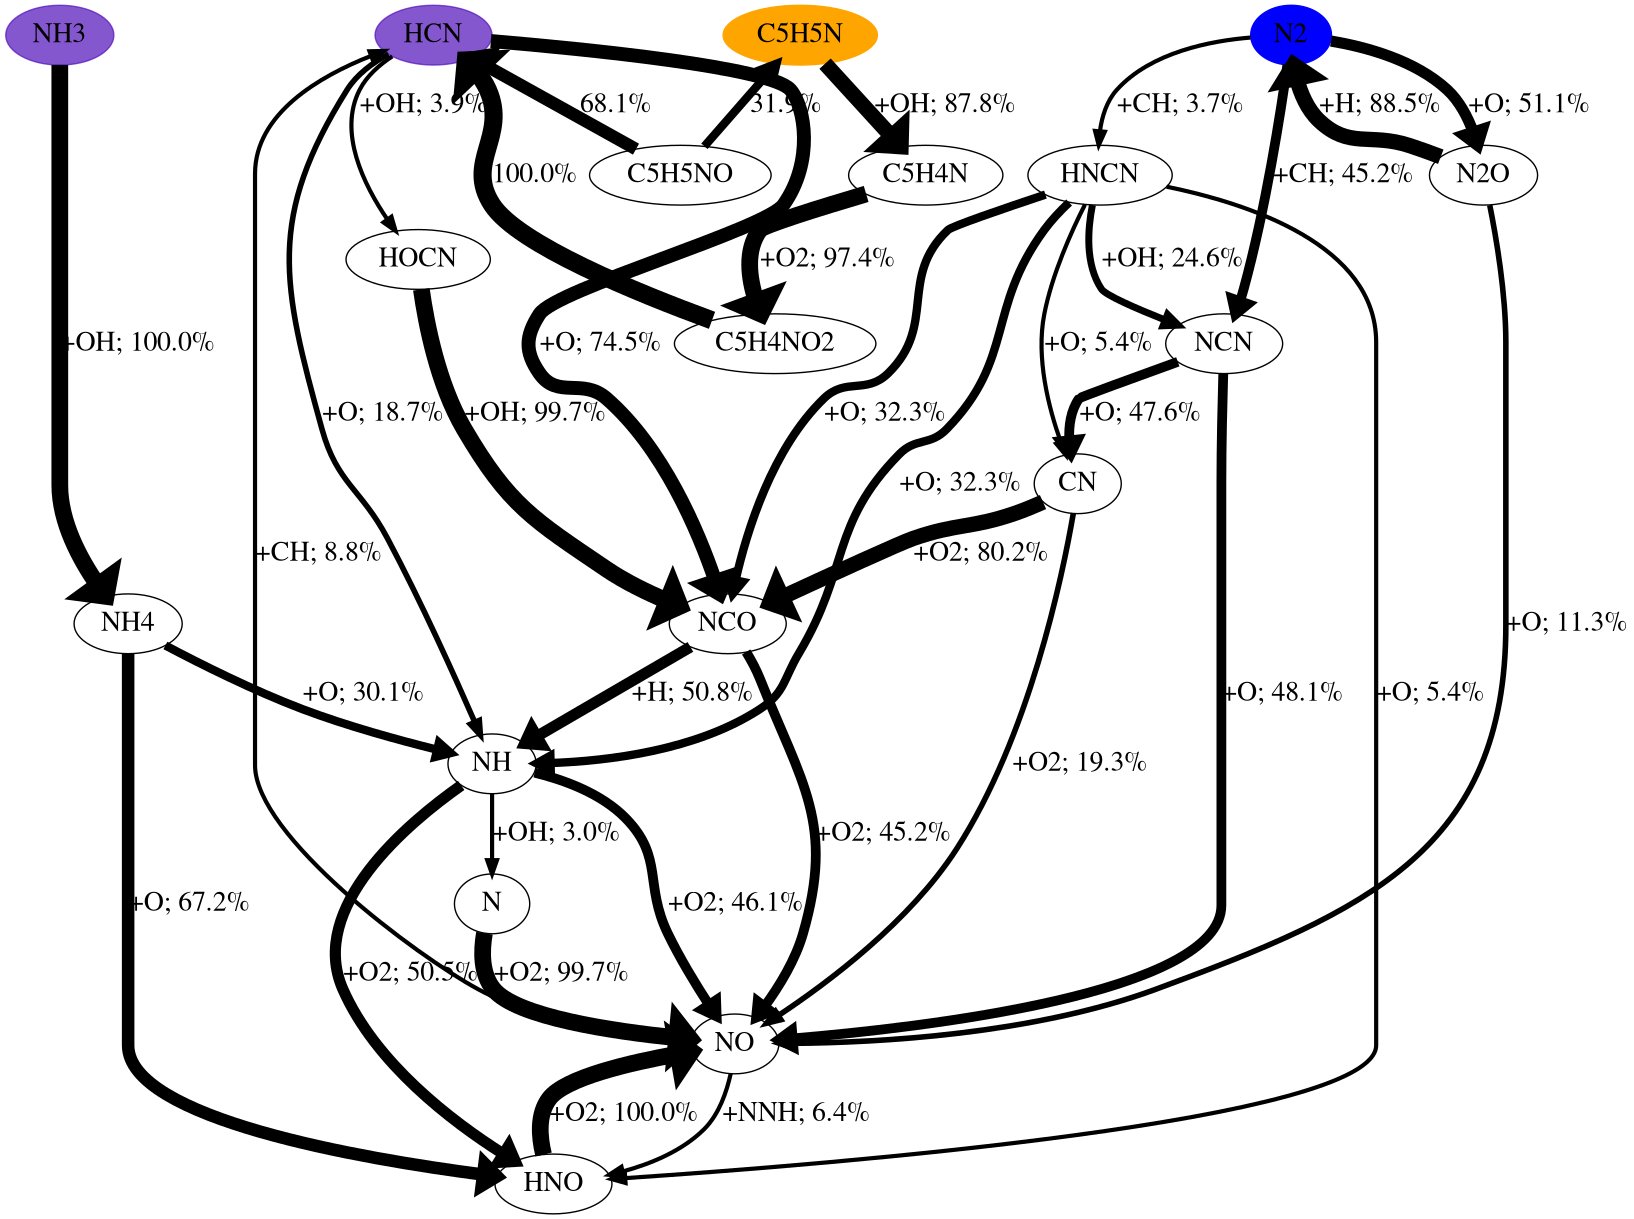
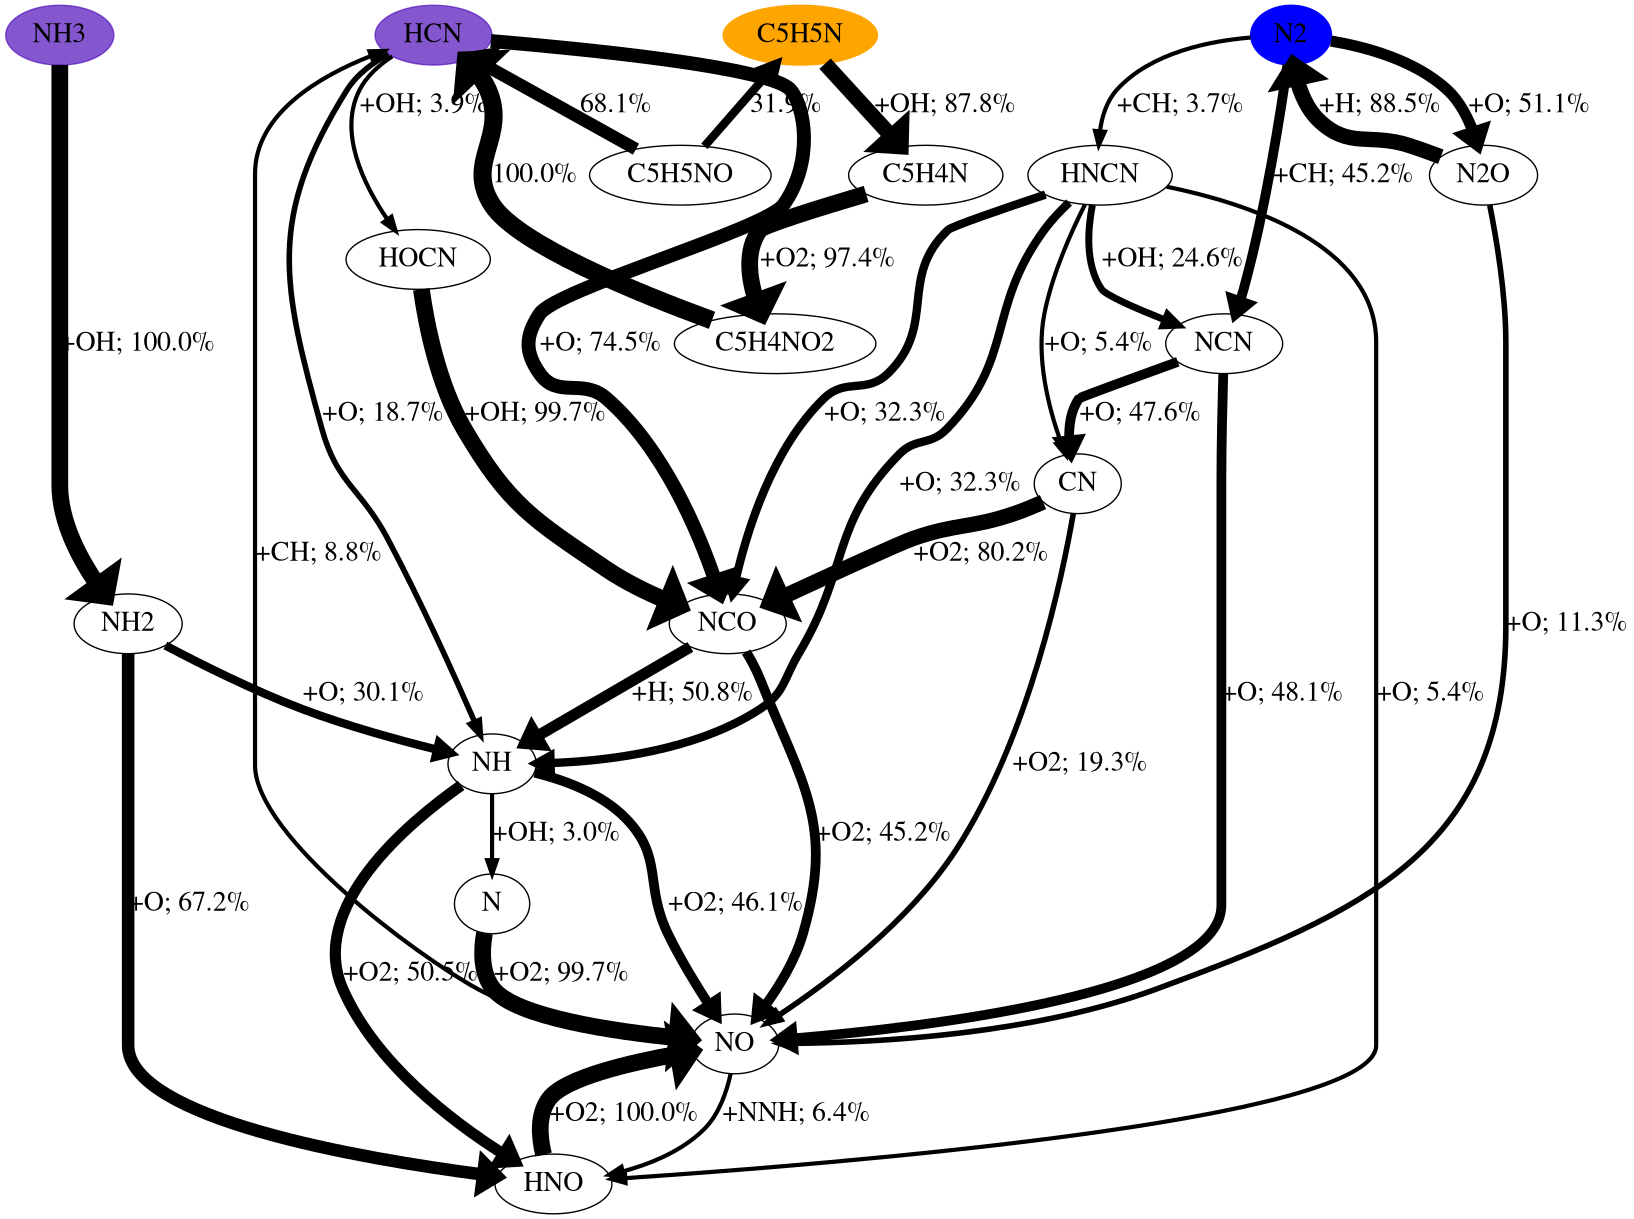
node "NH4": label "NH4" -> "NH2"
